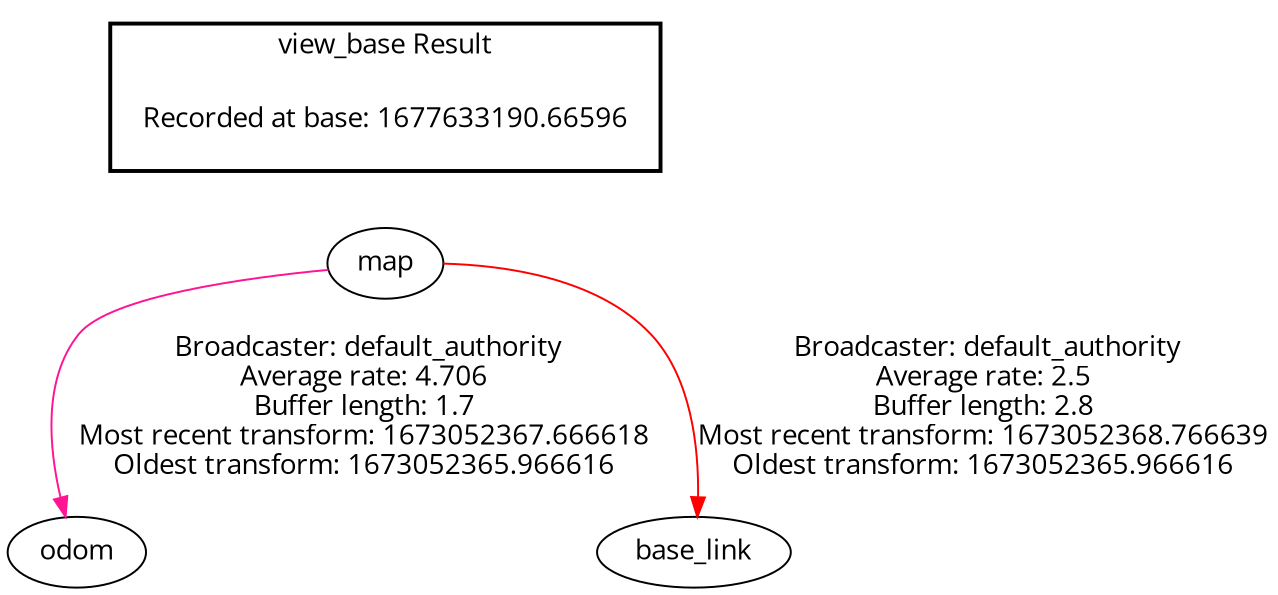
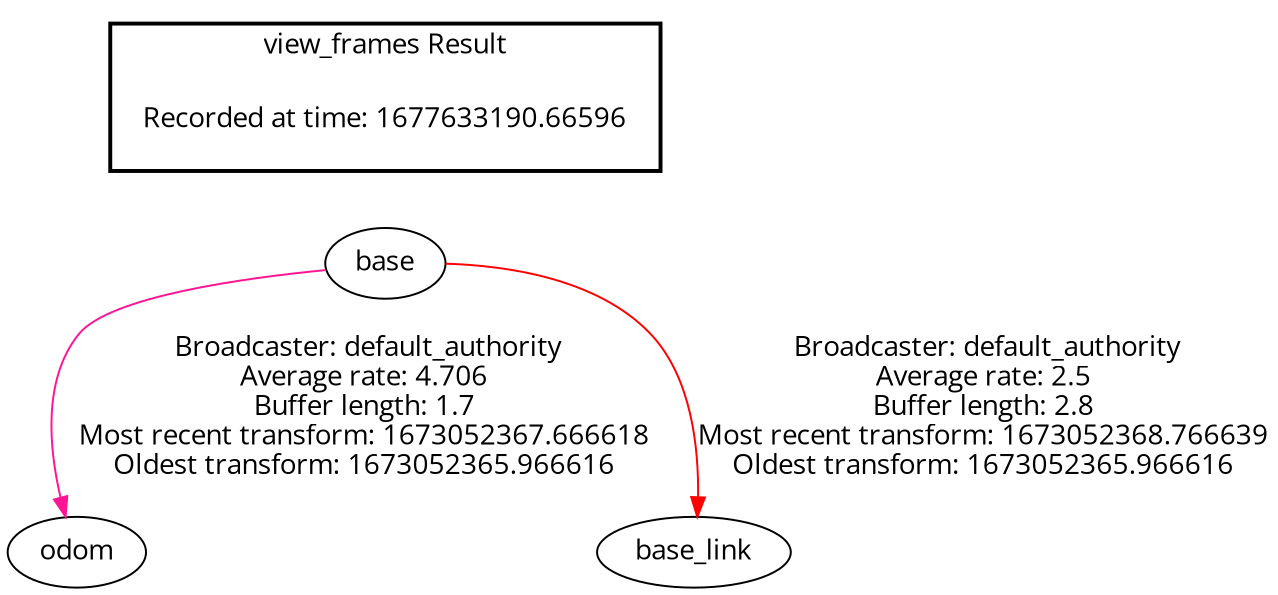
cluster "view_base Result": label "view_base Result" -> "view_frames Result"
node "Recorded at base: 1677633190.66596": label "Recorded at base: 1677633190.66596" -> "Recorded at time: 1677633190.66596"
node "map": label "map" -> "base"
